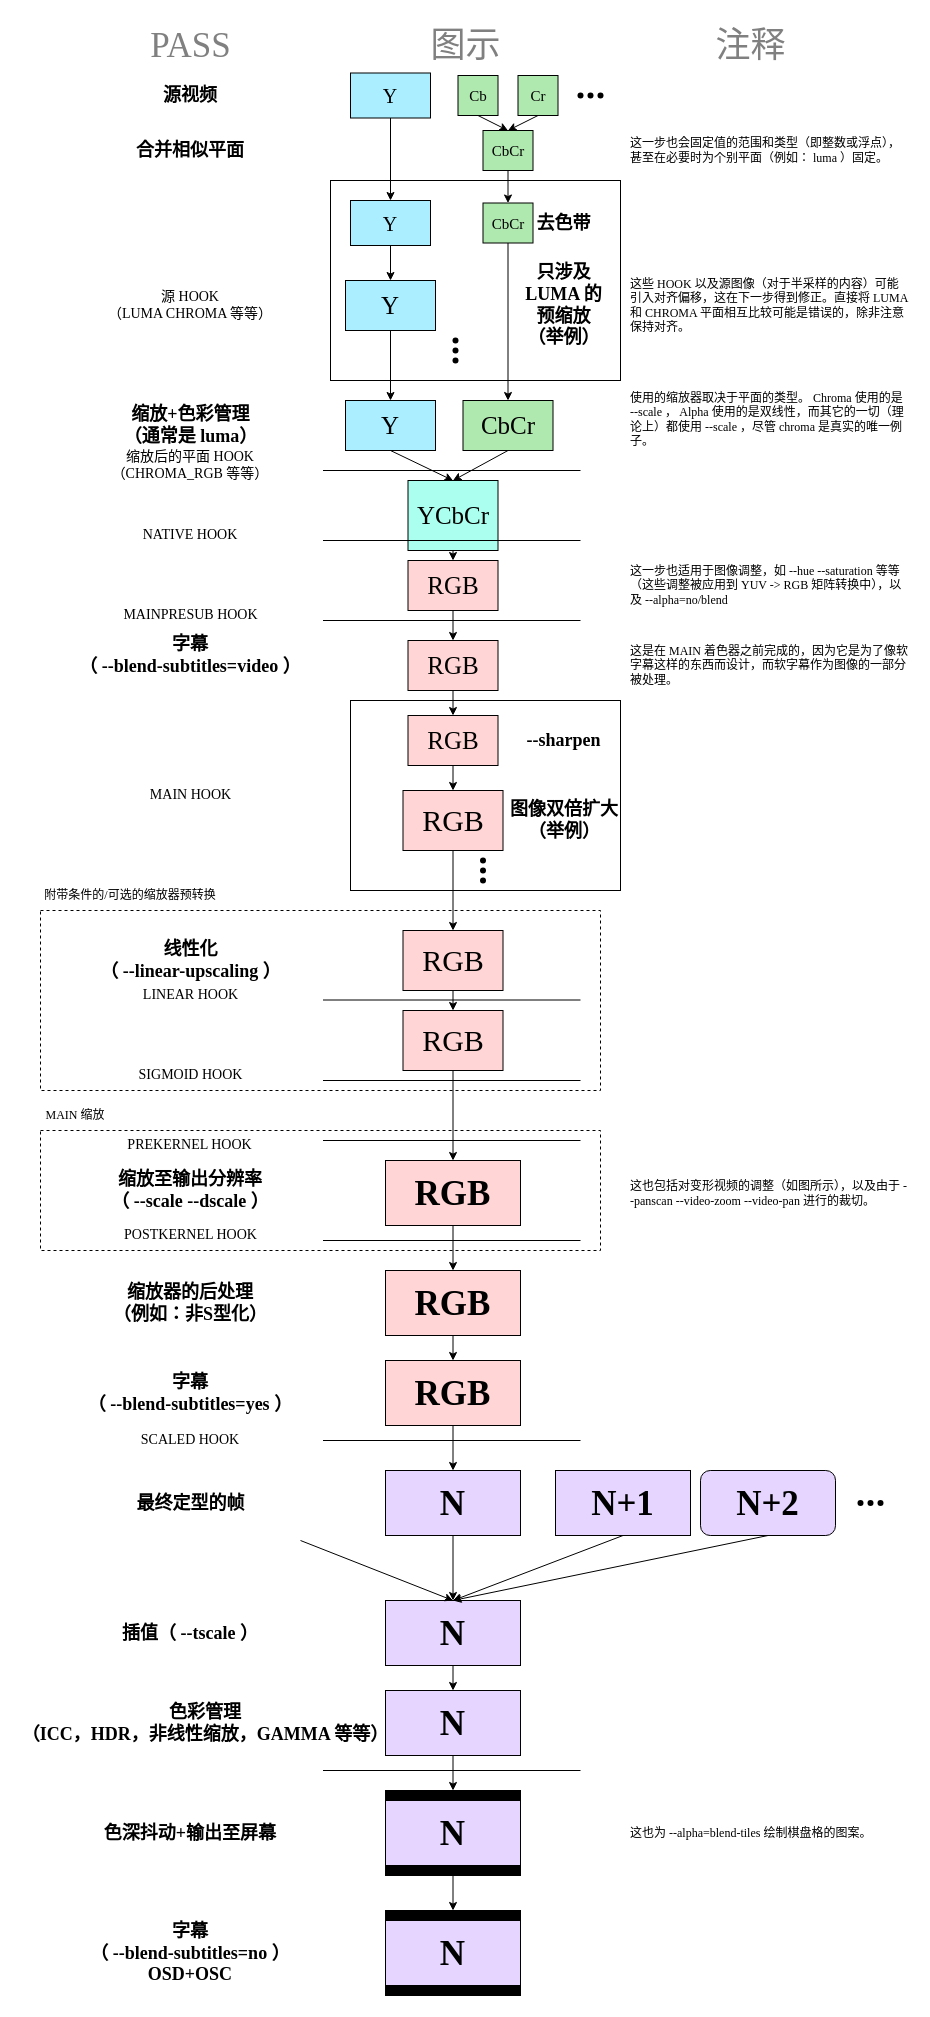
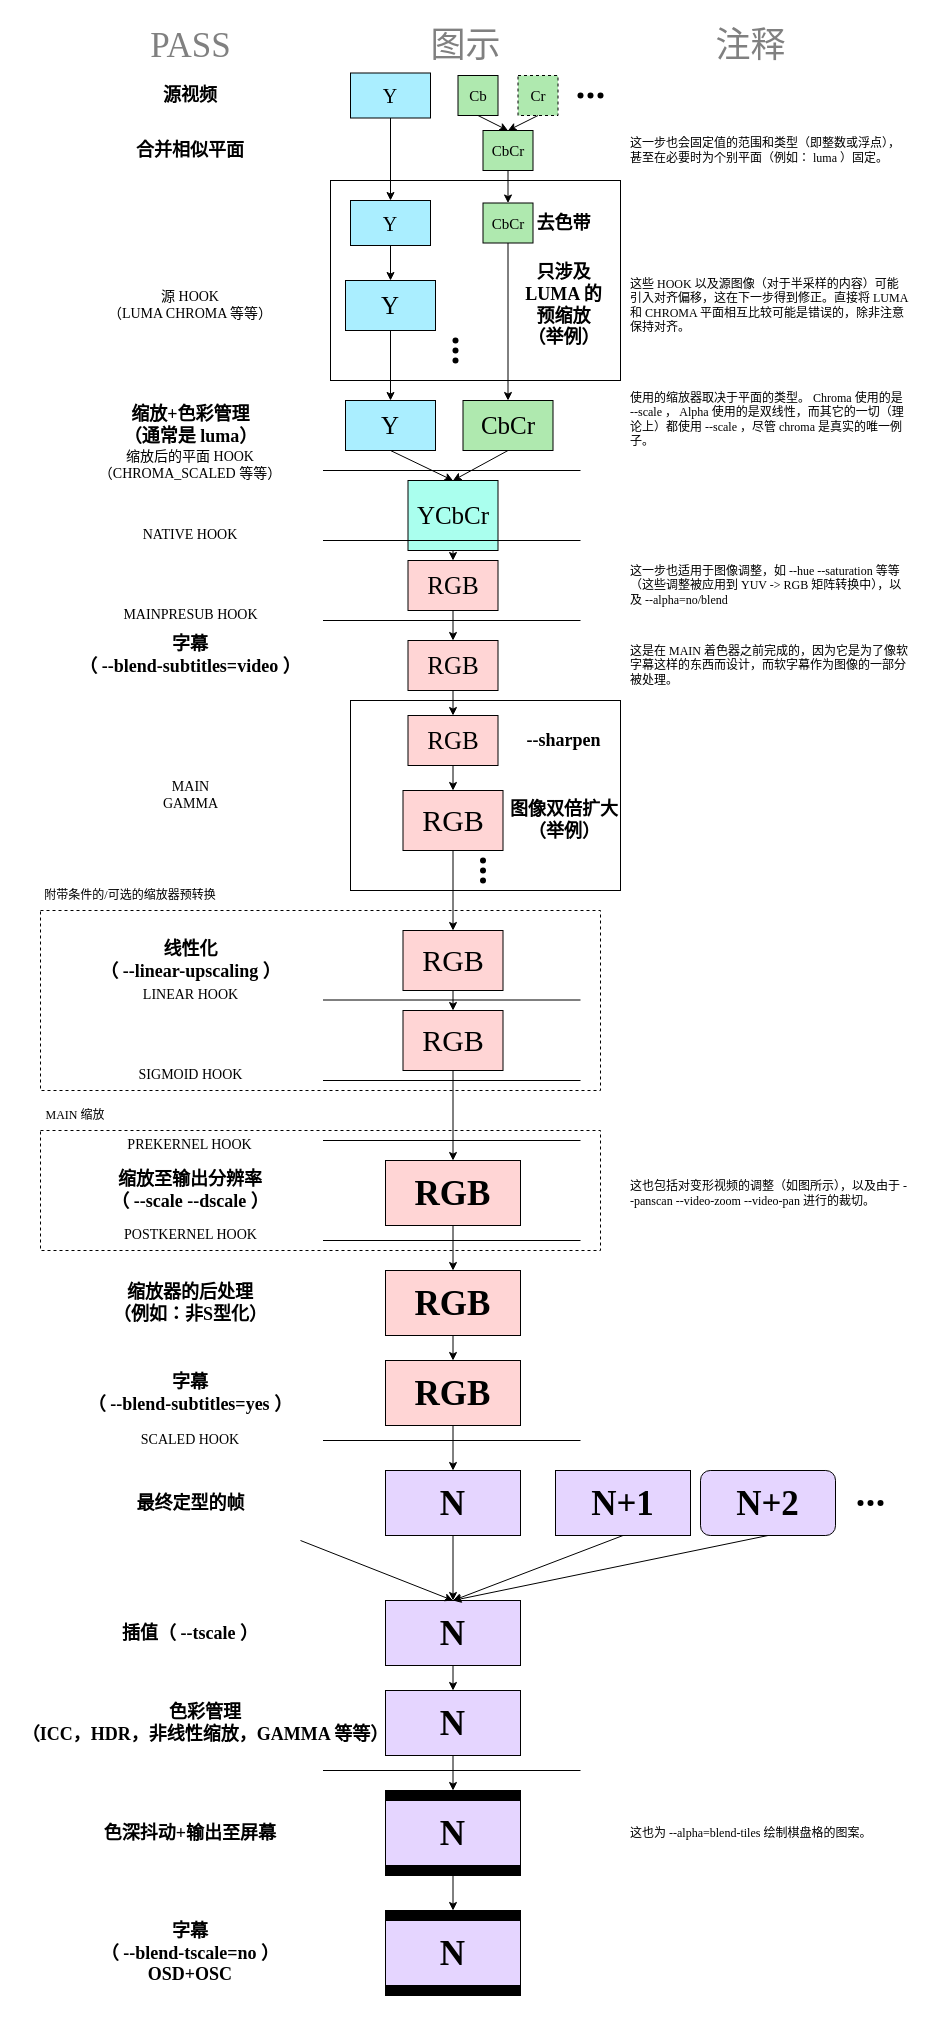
node "Cr": style solid -> dashed
node "缩放后的平面 HOOK （CHROMA_RGB 等等）": label "缩放后的平面 HOOK （CHROMA_RGB 等等）" -> "缩放后的平面 HOOK （CHROMA_SCALED 等等）"
node "MAIN HOOK": label "MAIN HOOK" -> "MAIN GAMMA"
node "字幕 （ --blend-subtitles=no ） OSD+OSC": label "字幕 （ --blend-subtitles=no ） OSD+OSC" -> "字幕 （ --blend-tscale=no ） OSD+OSC"
